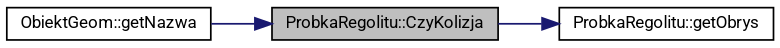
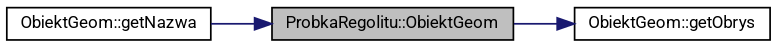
node "ProbkaRegolitu::CzyKolizja": label "ProbkaRegolitu::CzyKolizja" -> "ProbkaRegolitu::ObiektGeom"
node "ProbkaRegolitu::getObrys": label "ProbkaRegolitu::getObrys" -> "ObiektGeom::getObrys"
